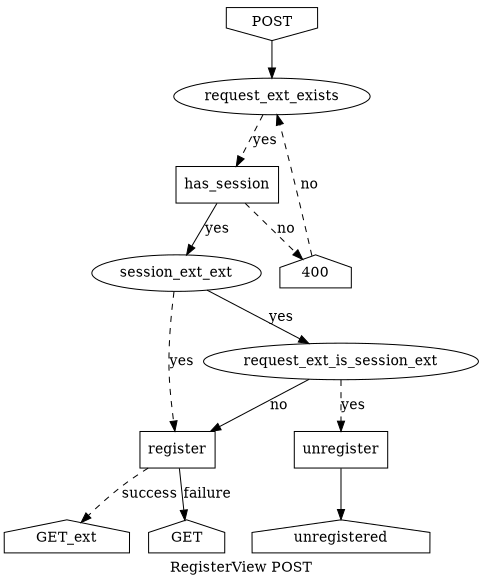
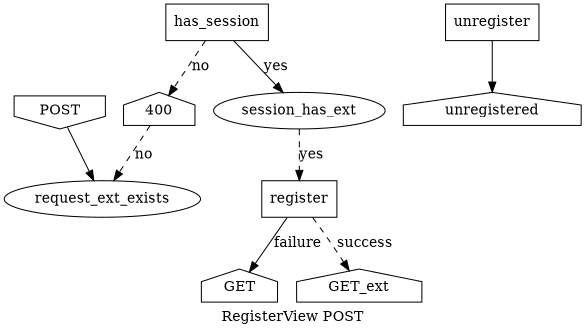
edge "request_ext_exists" -> "has_session": removed, label "yes"
node "session_ext_ext": label "session_ext_ext" -> "session_has_ext"
node "request_ext_is_session_ext": removed
